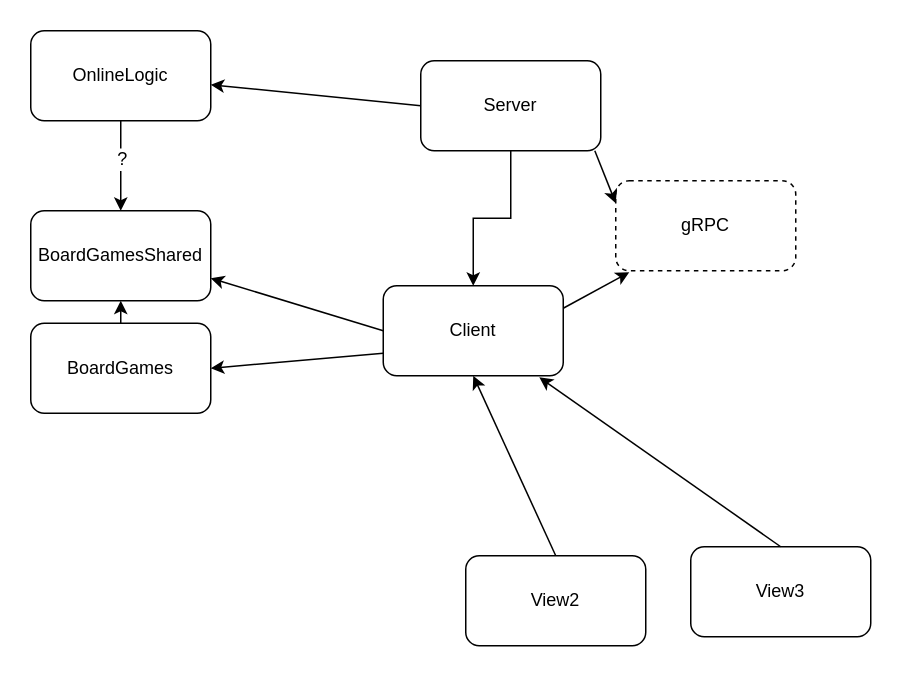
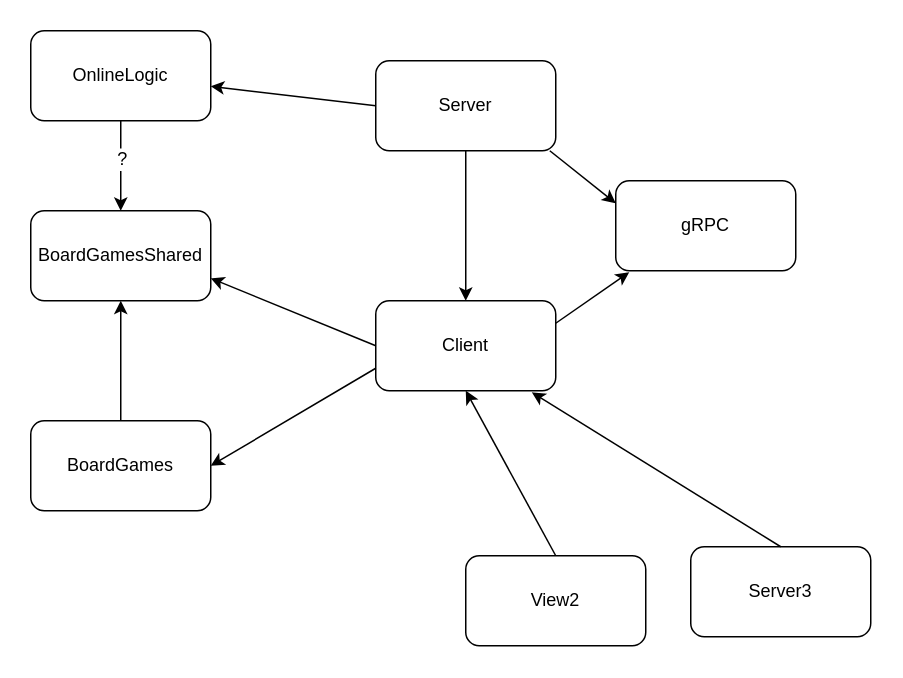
node "Server": moved (511, 106) -> (466, 106)
node "gRPC": style dashed -> solid
node "Client": moved (473, 331) -> (466, 346)
node "BoardGames": moved (121, 368) -> (121, 466)
node "View3": label "View3" -> "Server3"
